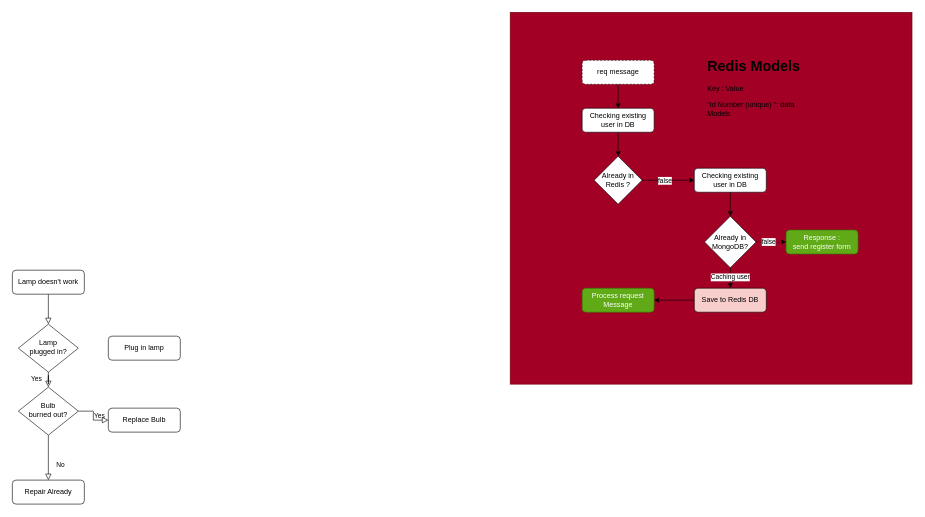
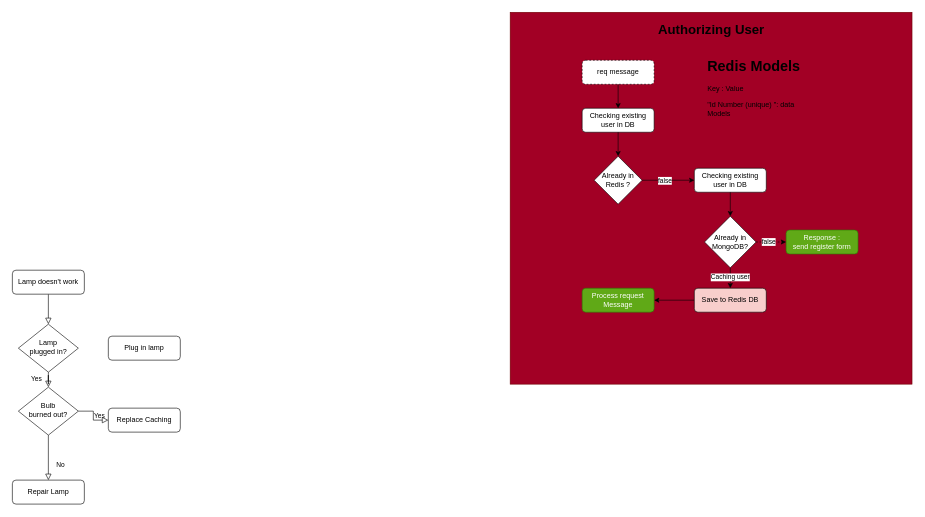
node "Authorizing User": added
node "Replace Bulb": label "Replace Bulb" -> "Replace Caching"
node "Repair Already": label "Repair Already" -> "Repair Lamp"
